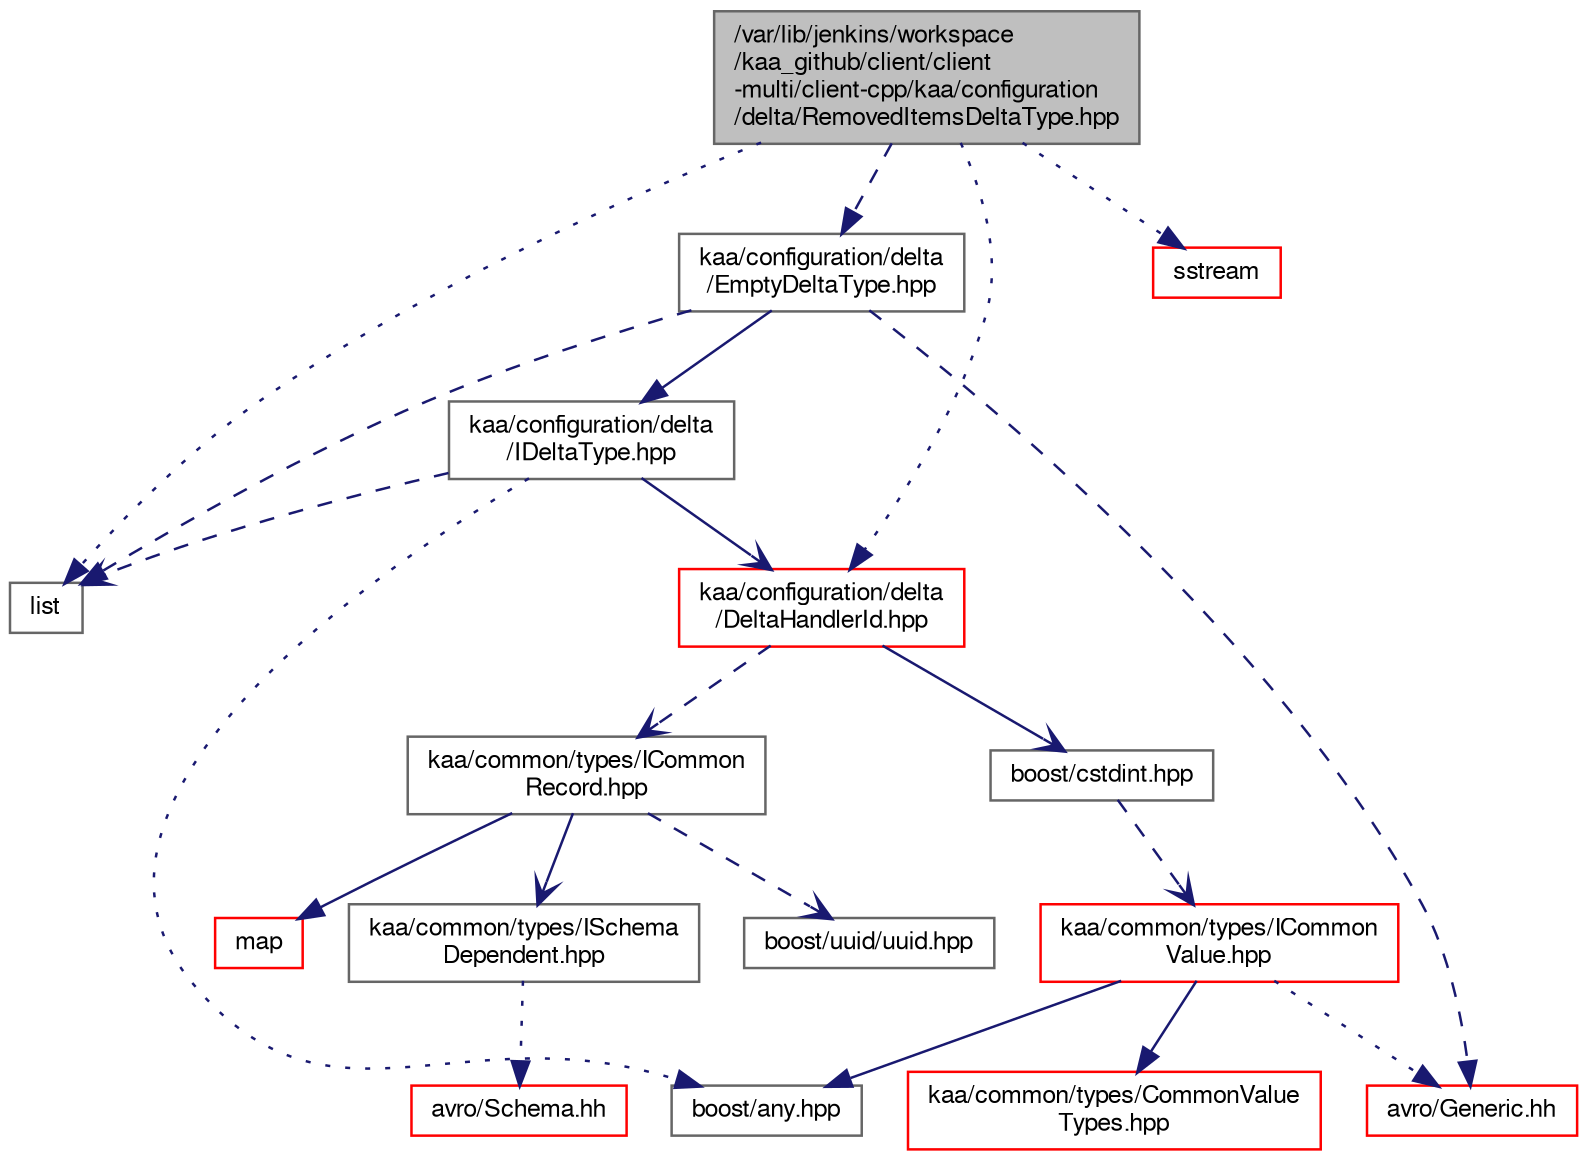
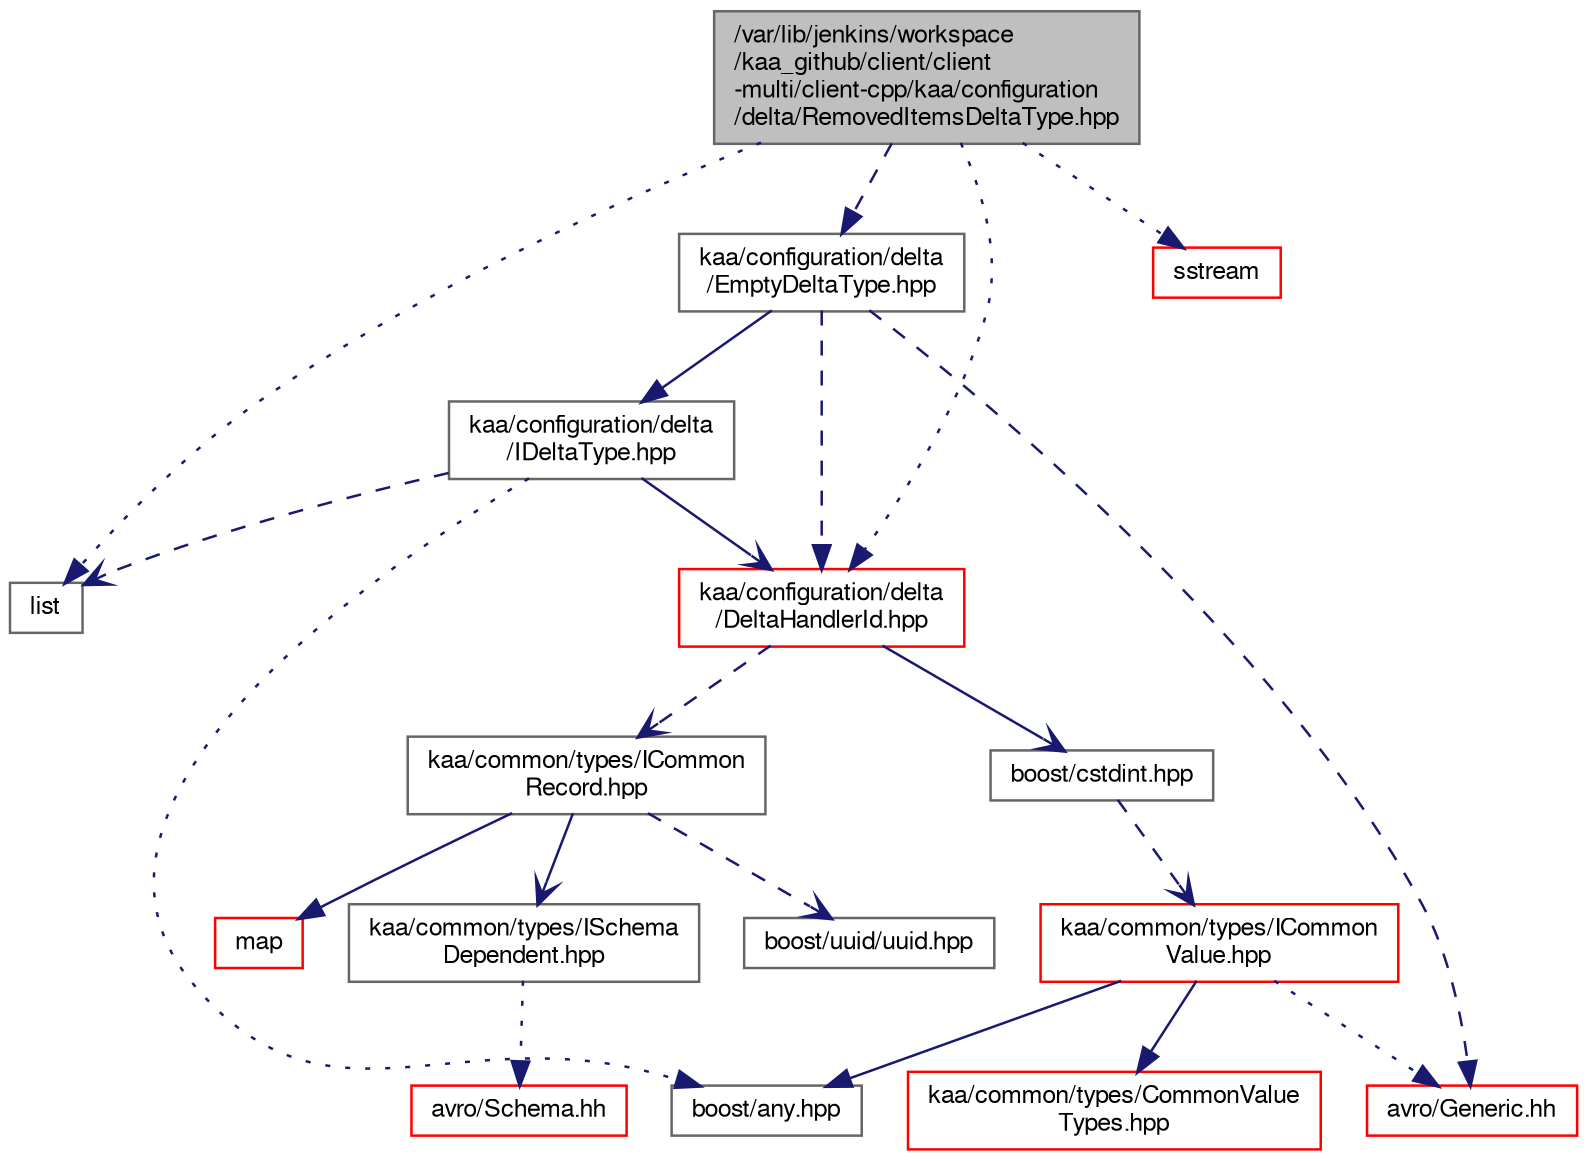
edge "kaa/configuration/delta /EmptyDeltaType.hpp" -> "list": now "kaa/configuration/delta /EmptyDeltaType.hpp" -> "kaa/configuration/delta /DeltaHandlerId.hpp"
